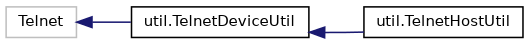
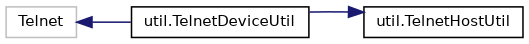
edge "util.TelnetHostUtil" -> "util.TelnetDeviceUtil": reversed
